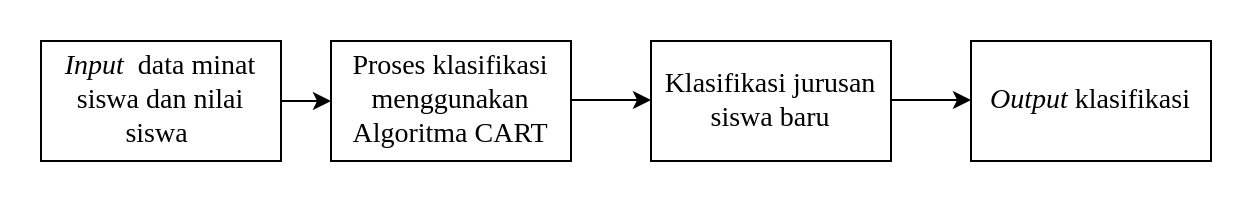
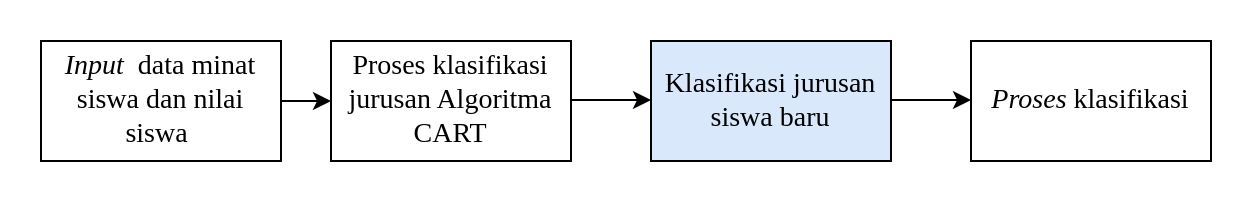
node "Proses klasifikasi menggunakan Algoritma CART": label "Proses klasifikasi menggunakan Algoritma CART" -> "Proses klasifikasi jurusan Algoritma CART"
node "Klasifikasi jurusan siswa baru": fillcolor #ffffff -> #dae8fc
node "Output klasifikasi": label "Output klasifikasi" -> "Proses klasifikasi"
